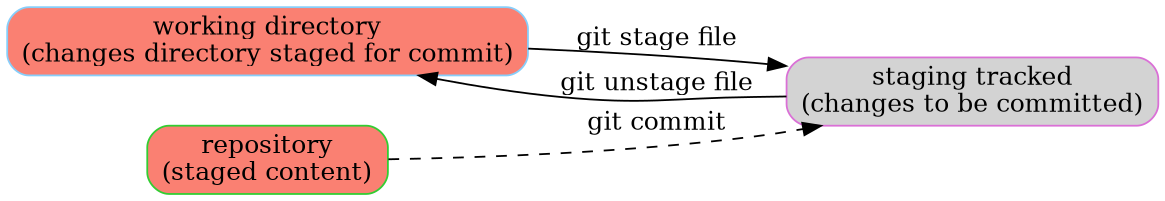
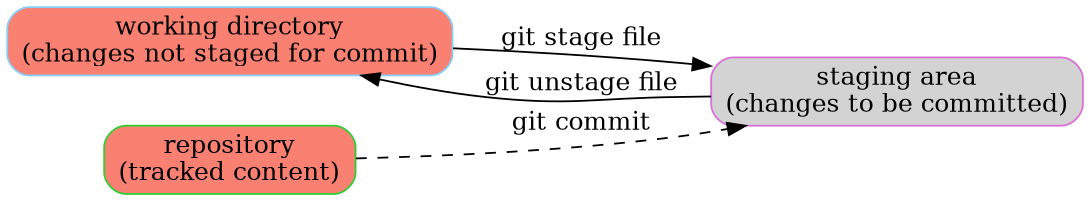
node "working directory (changes directory staged for commit)": label "working directory (changes directory staged for commit)" -> "working directory (changes not staged for commit)"
node "staging tracked (changes to be committed)": label "staging tracked (changes to be committed)" -> "staging area (changes to be committed)"
node "repository (staged content)": label "repository (staged content)" -> "repository (tracked content)"
